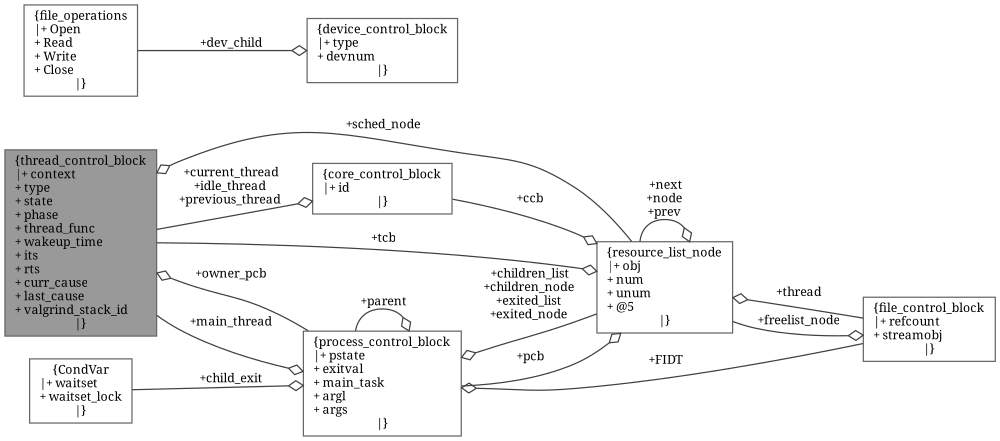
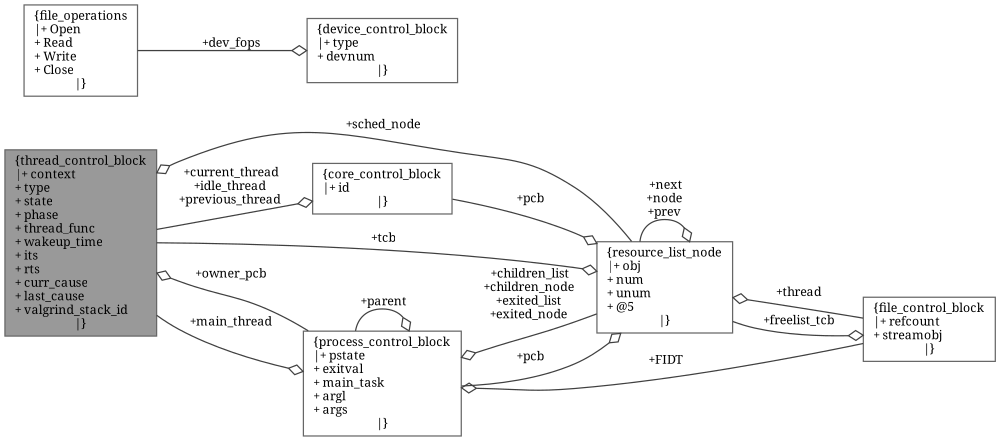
edge "{file_operations |+ Open + Read + Write + Close |}" -> "{device_control_block |+ type + devnum |}": label " +dev_child" -> " +dev_fops"
edge "{core_control_block |+ id |}" -> "{resource_list_node |+ obj + num + unum + @5 |}": label " +ccb" -> " +pcb"
edge "{resource_list_node |+ obj + num + unum + @5 |}" -> "{file_control_block |+ refcount + streamobj |}": label " +freelist_node" -> " +freelist_tcb"
node "{CondVar |+ waitset + waitset_lock |}": removed
